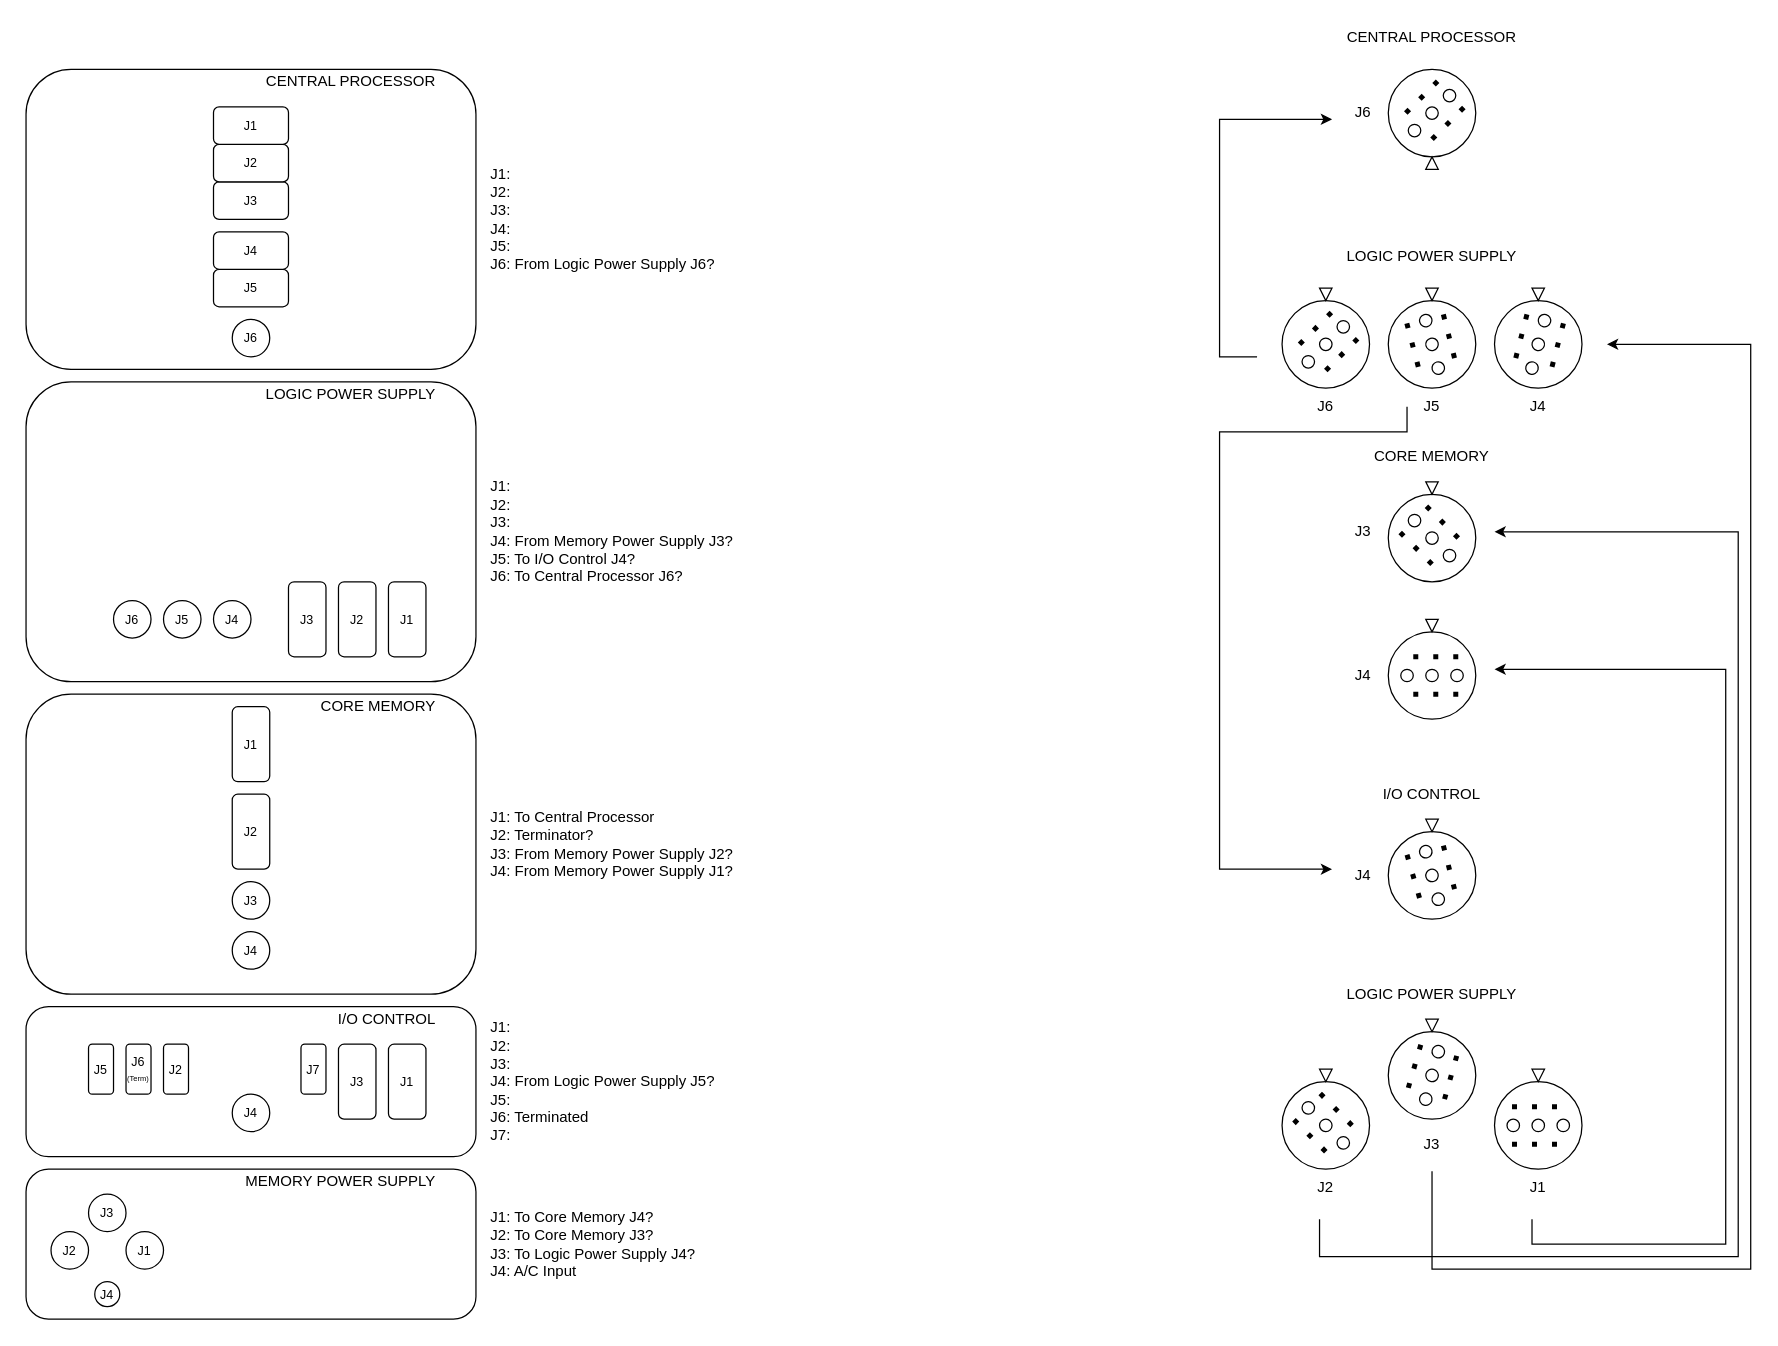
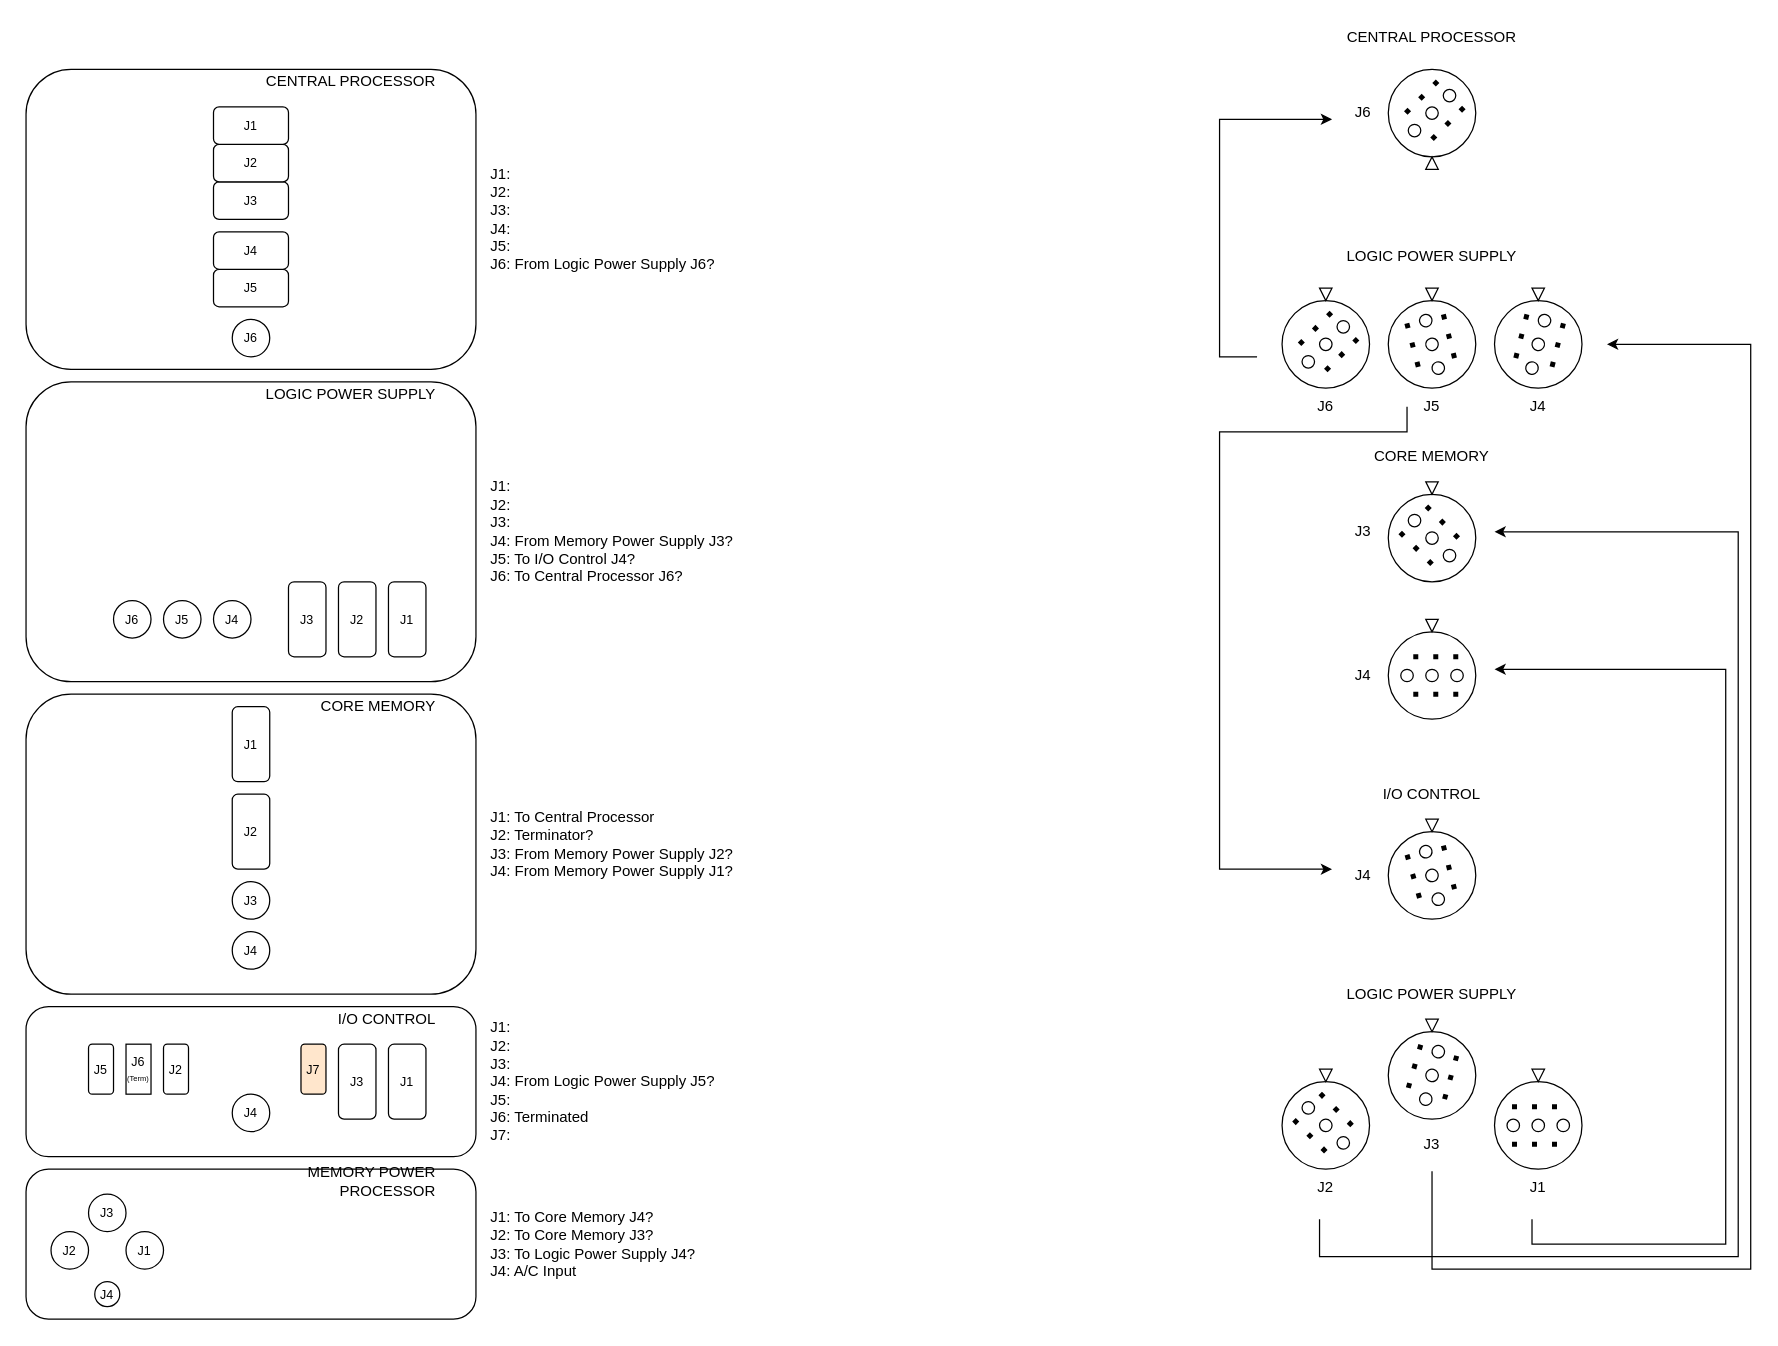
node "J6 (Term)": shape rounded rectangle -> rectangle
node "J7": fillcolor #ffffff -> #ffe6cc
node "MEMORY POWER SUPPLY": label "MEMORY POWER SUPPLY" -> "MEMORY POWER PROCESSOR"
